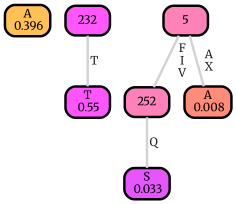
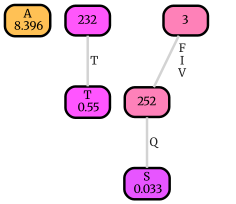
node "A 0.396": label "A 0.396" -> "A 8.396"
node "5": label "5" -> "3"
node "A 0.008": removed
